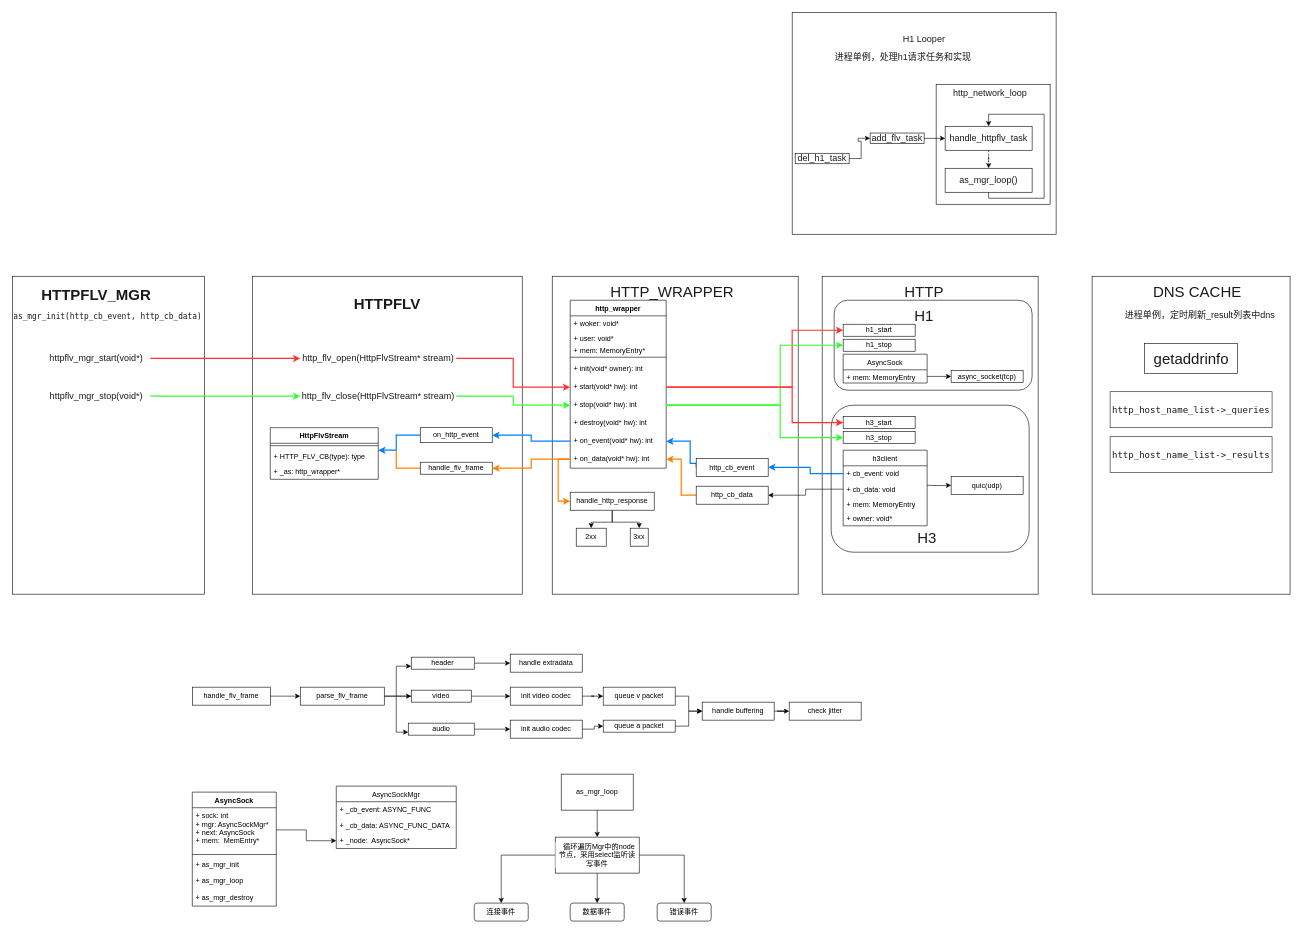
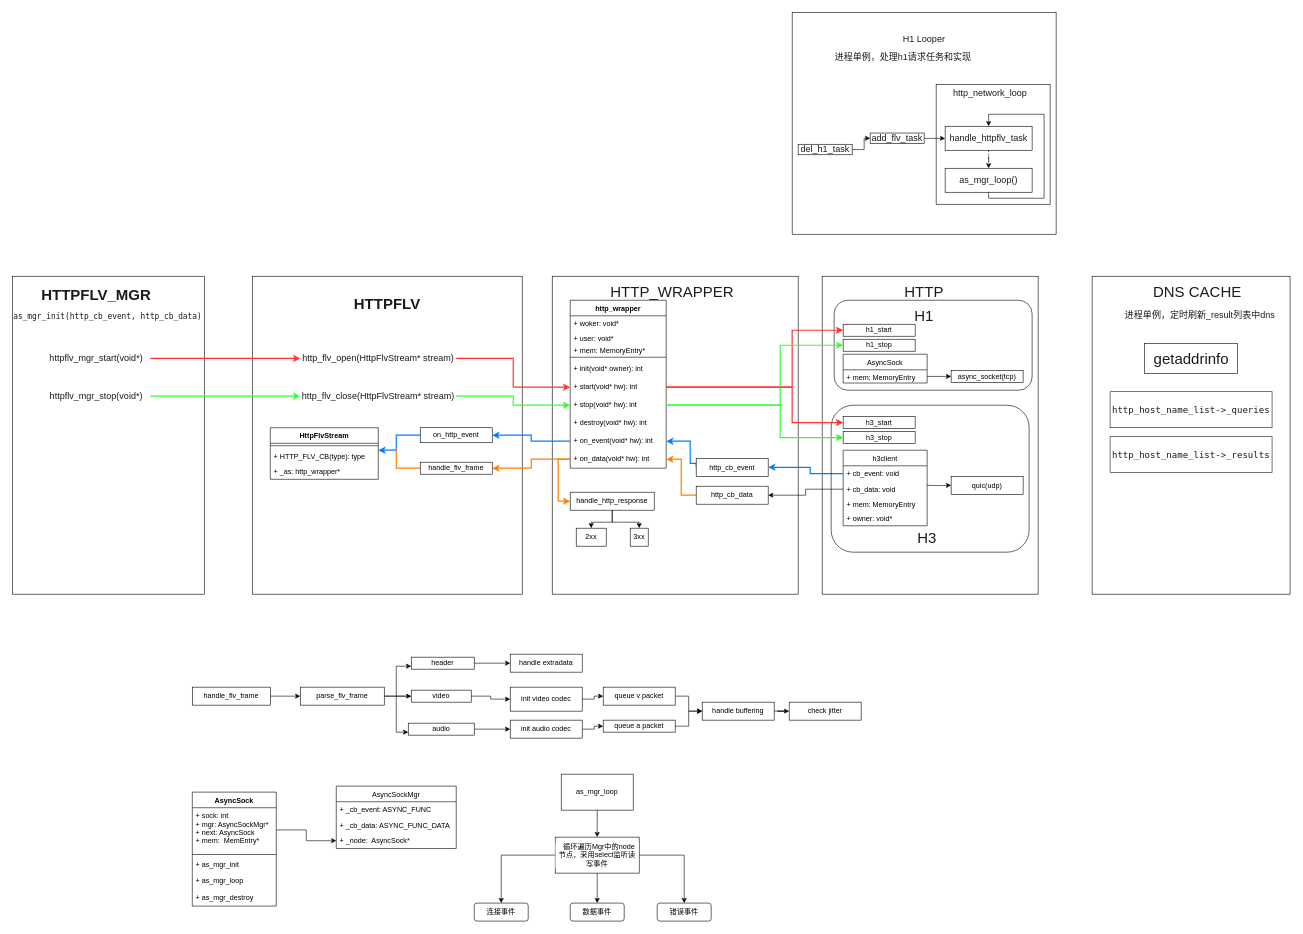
node "del_h1_task": moved (822, 159) -> (825, 150)
node "init video codec": size 72x18 -> 72x24
